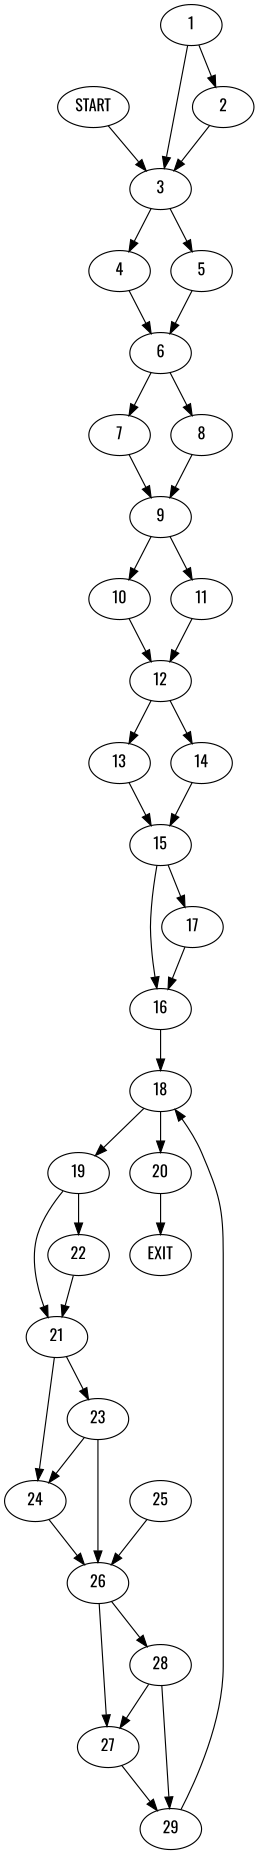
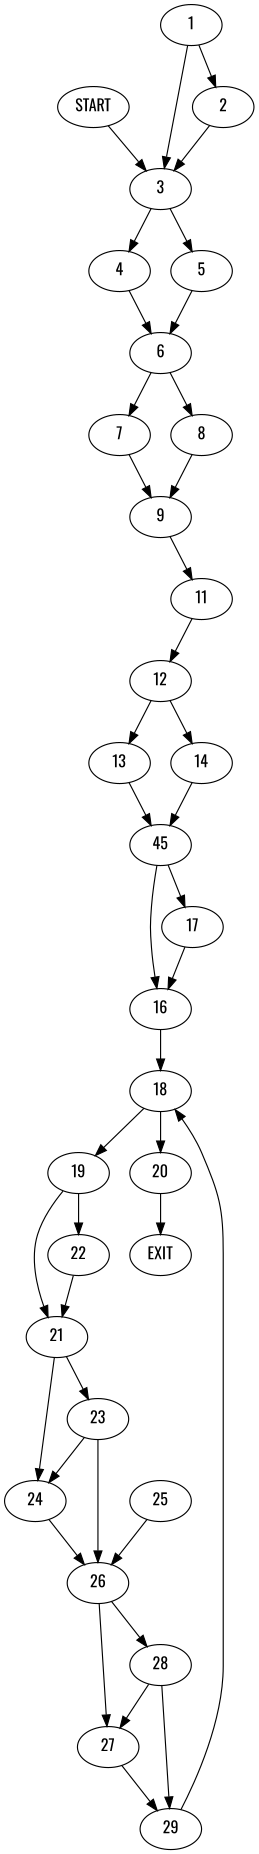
node "10": removed
node "15": label "15" -> "45"
